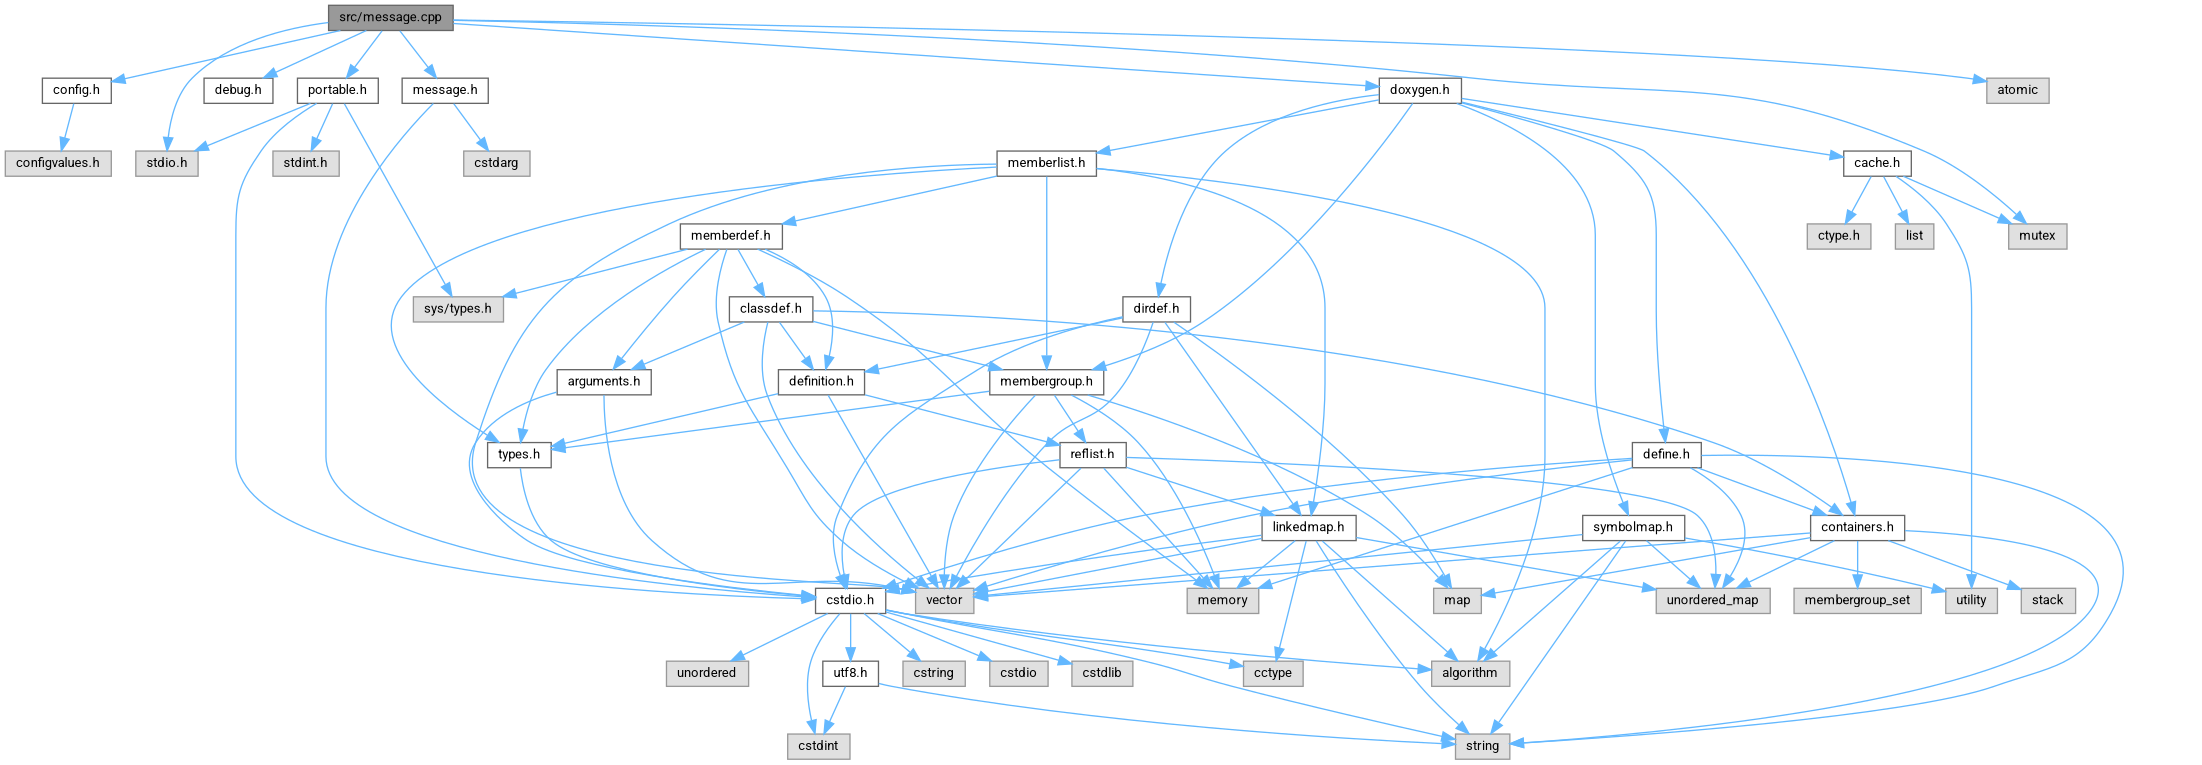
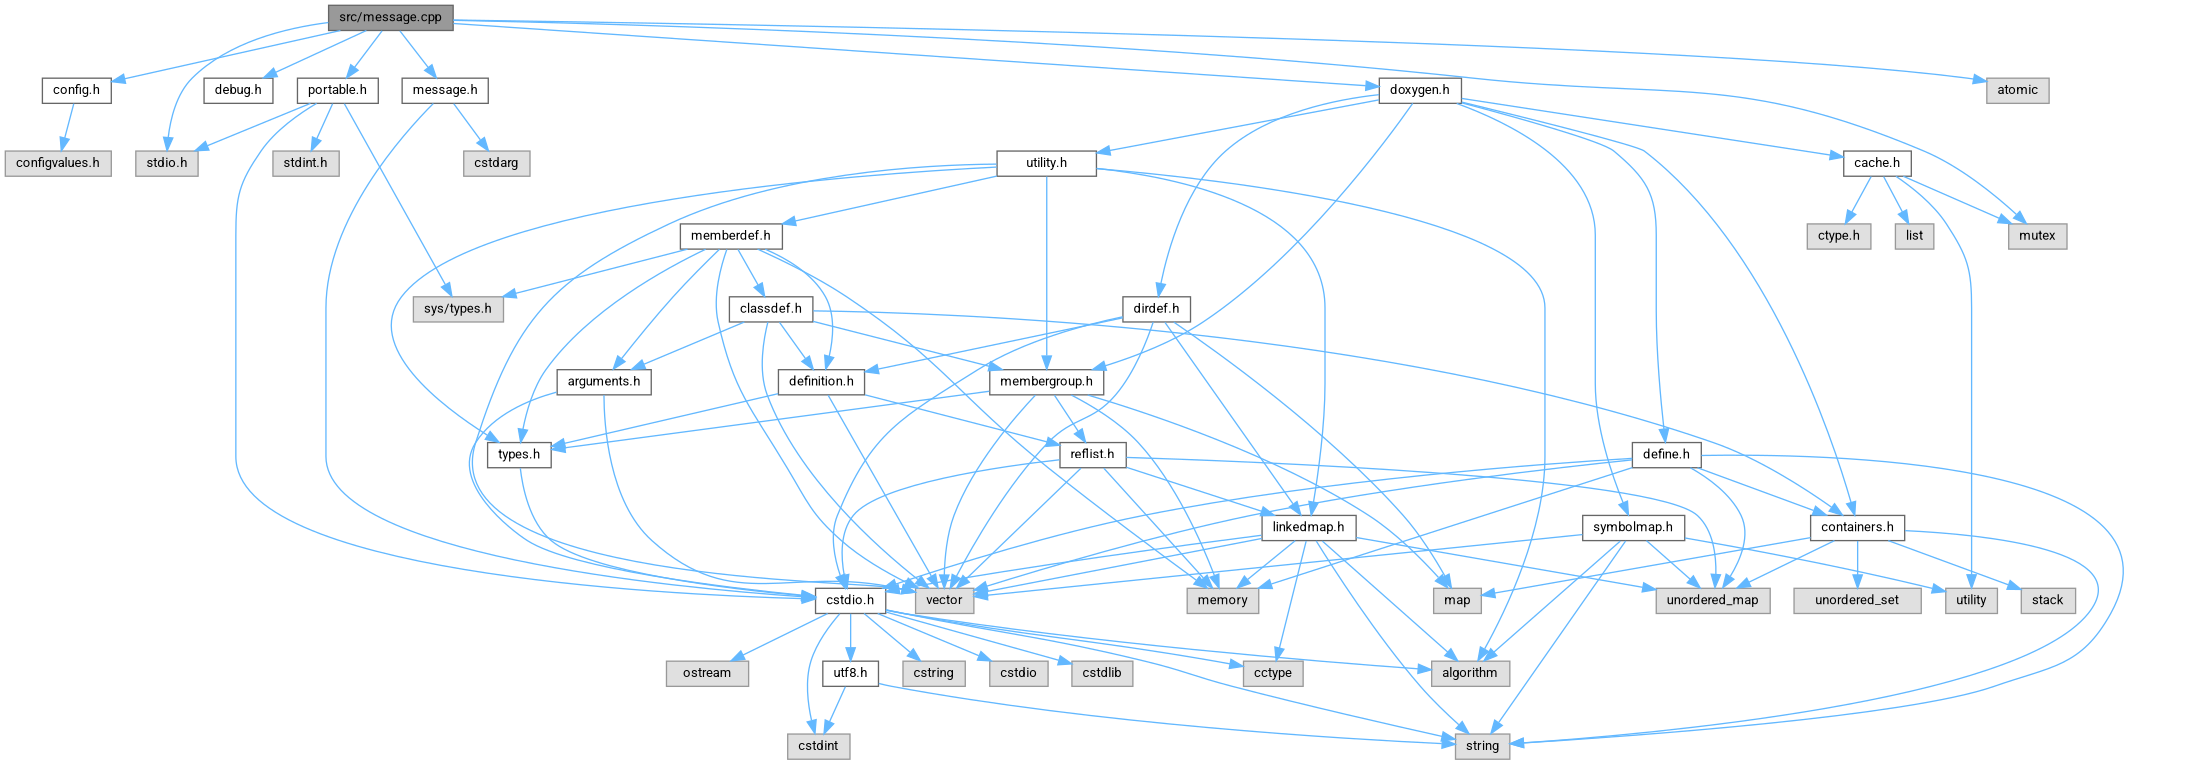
node "memberlist.h": label "memberlist.h" -> "utility.h"
edge "containers.h" -> "vector": removed
node "membergroup_set": label "membergroup_set" -> "unordered_set"
node "unordered": label "unordered" -> "ostream"
